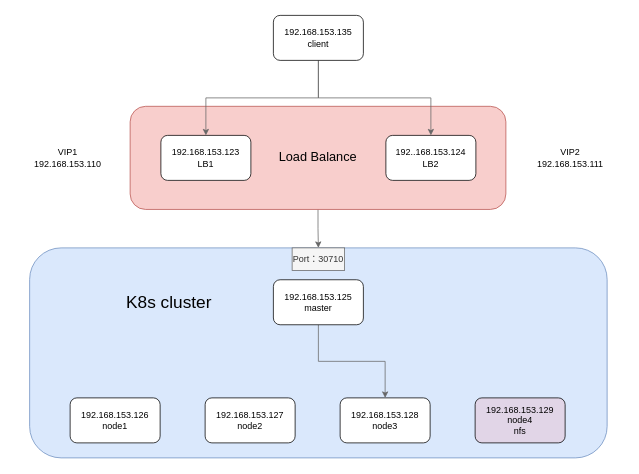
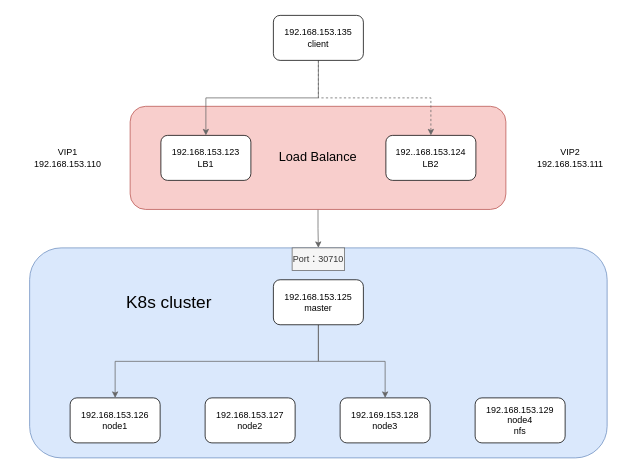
edge "192.168.153.135 client" -> "192..168.153.124 LB2": style solid -> dashed
edge "192.168.153.125 master" -> "192.168.153.126 node1": added
node "192.168.153.128 node3": label "192.168.153.128 node3" -> "192.169.153.128 node3"
node "192.168.153.129 node4 nfs": fillcolor #e1d5e7 -> #ffffff
